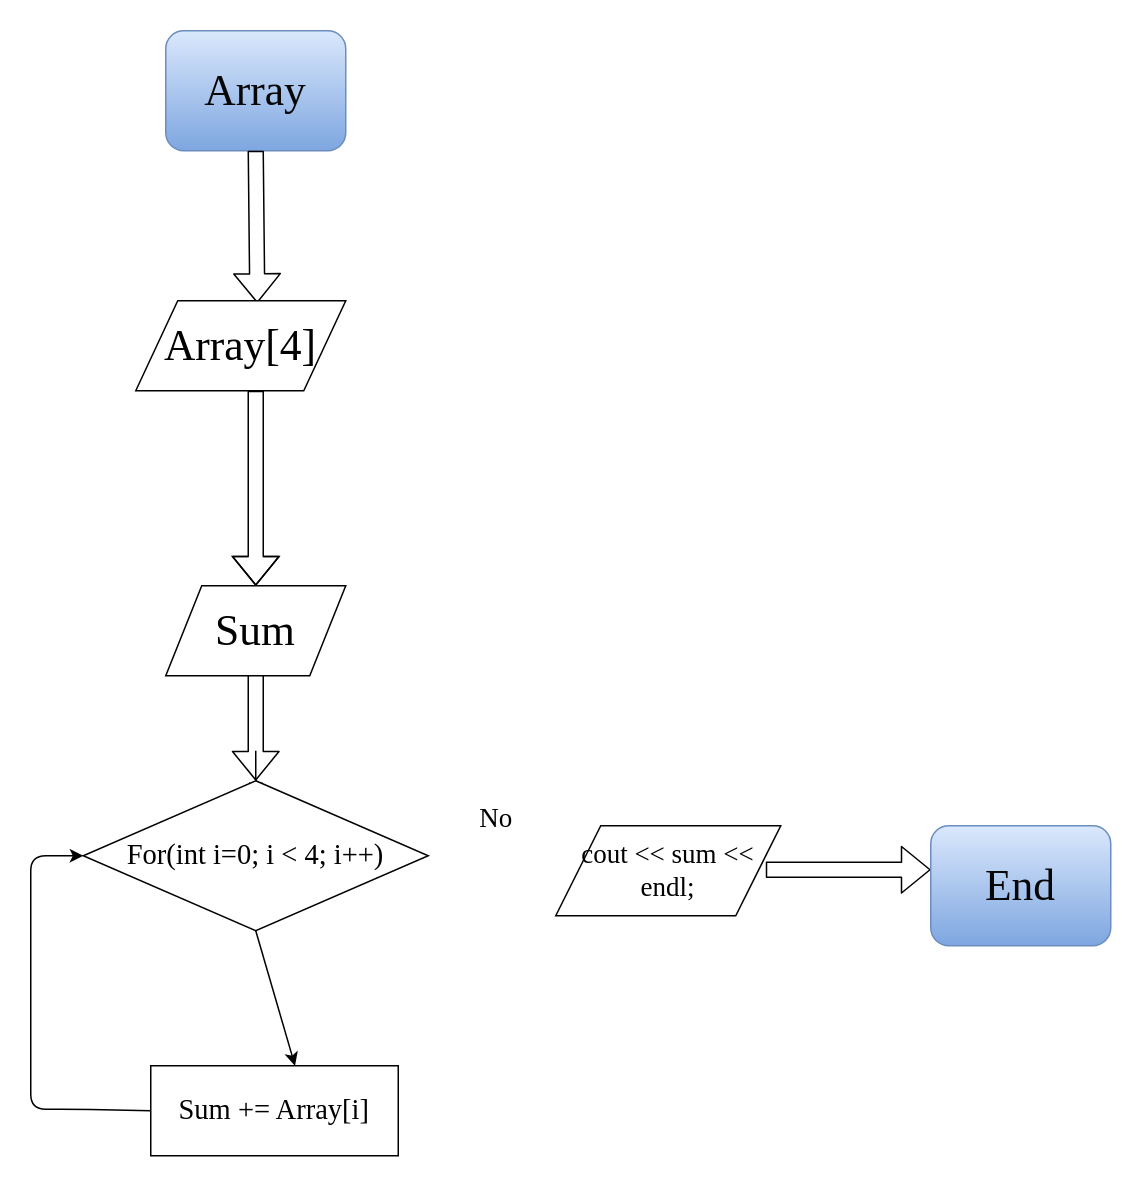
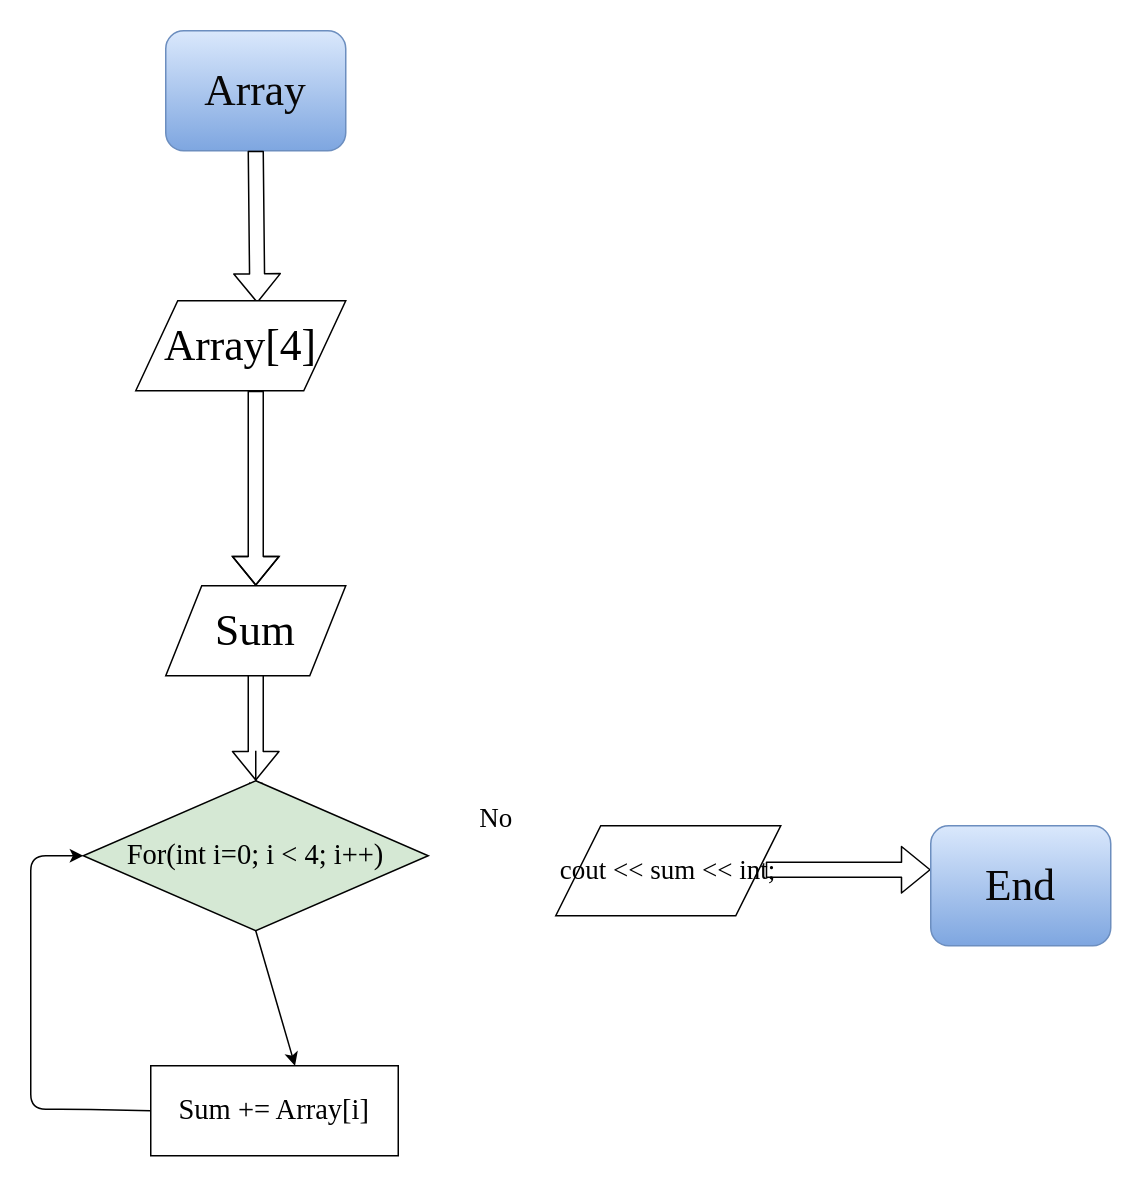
node "For(int i=0; i < 4; i++)": fillcolor #ffffff -> #d5e8d4
node "cout << sum << endl;": label "cout << sum << endl;" -> "cout << sum << int;"
